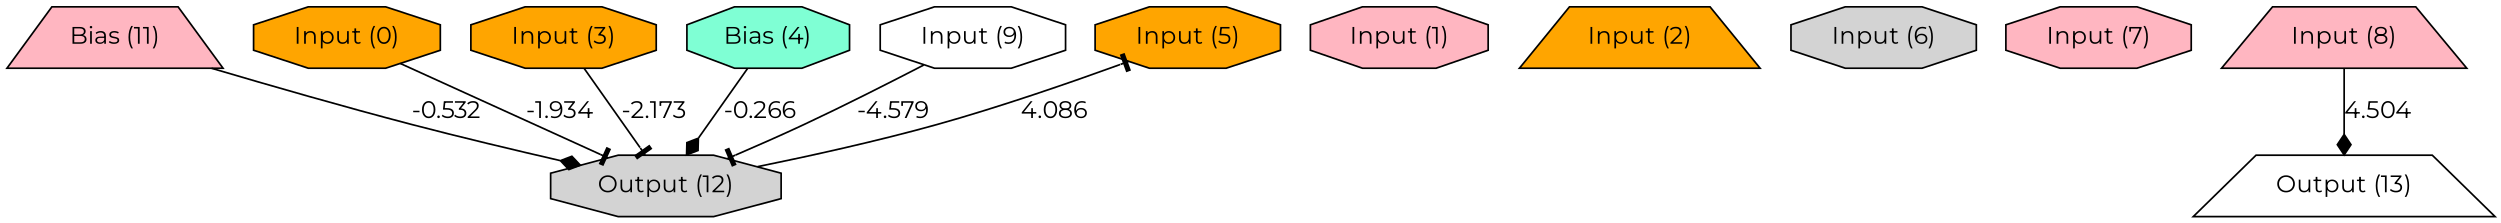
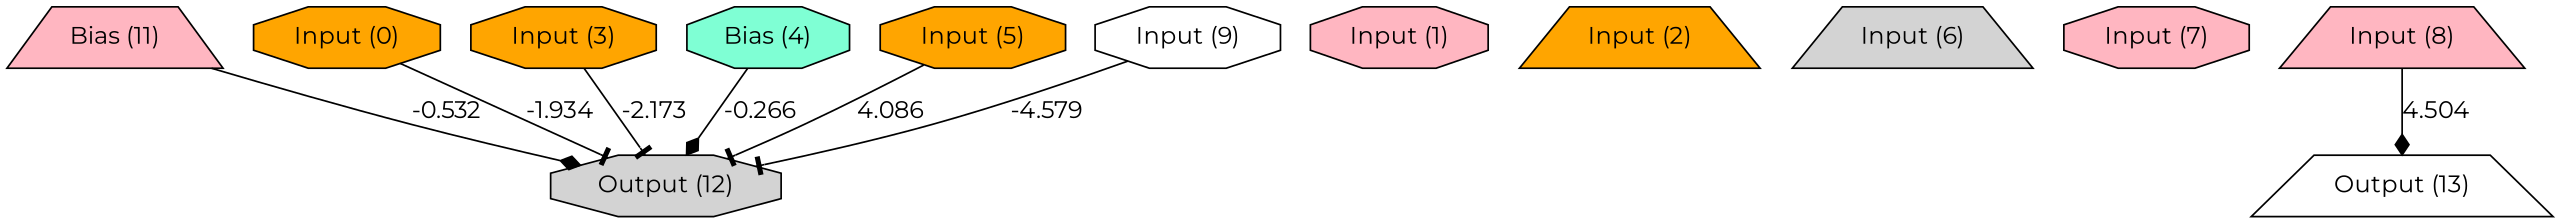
node "Input (6)": shape octagon -> trapezium
edge "Output (12)" -> "Input (5)": reversed
